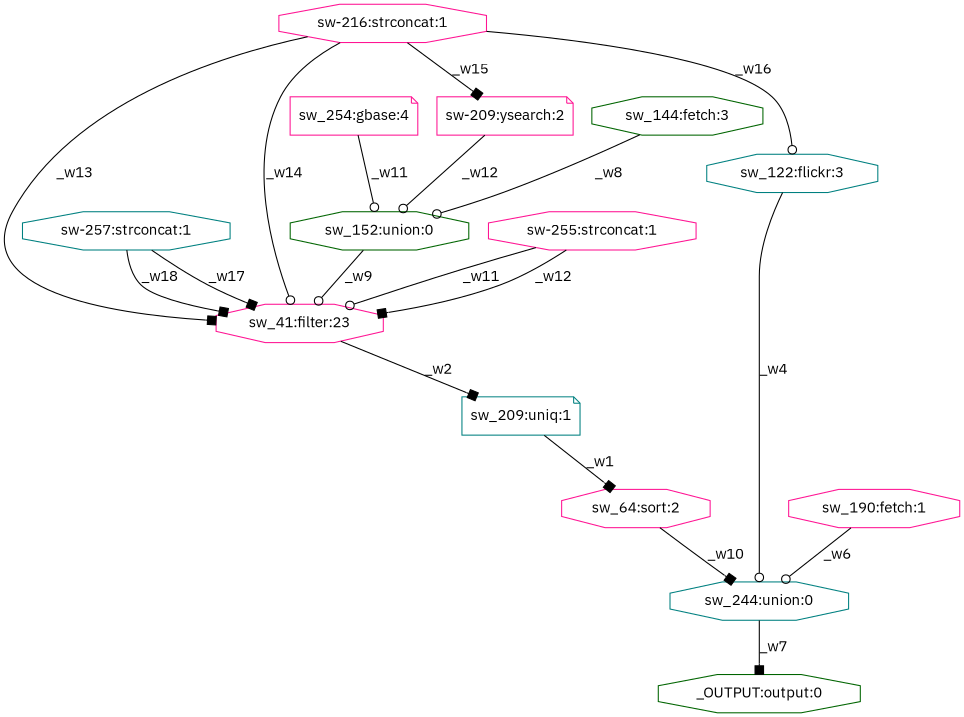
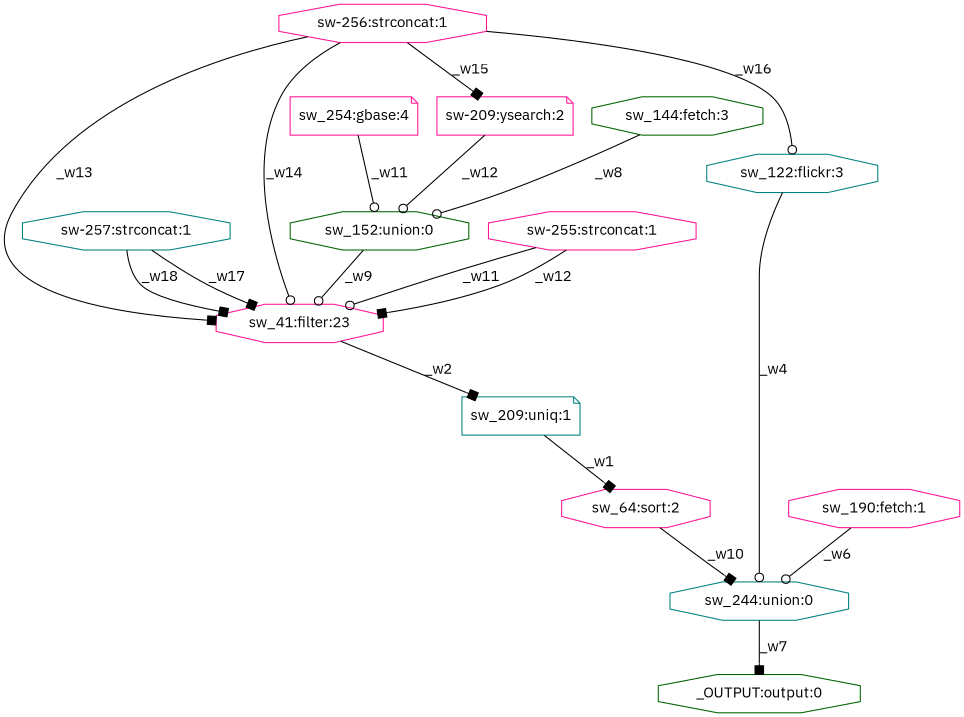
node "sw-216:strconcat:1": label "sw-216:strconcat:1" -> "sw-256:strconcat:1"
